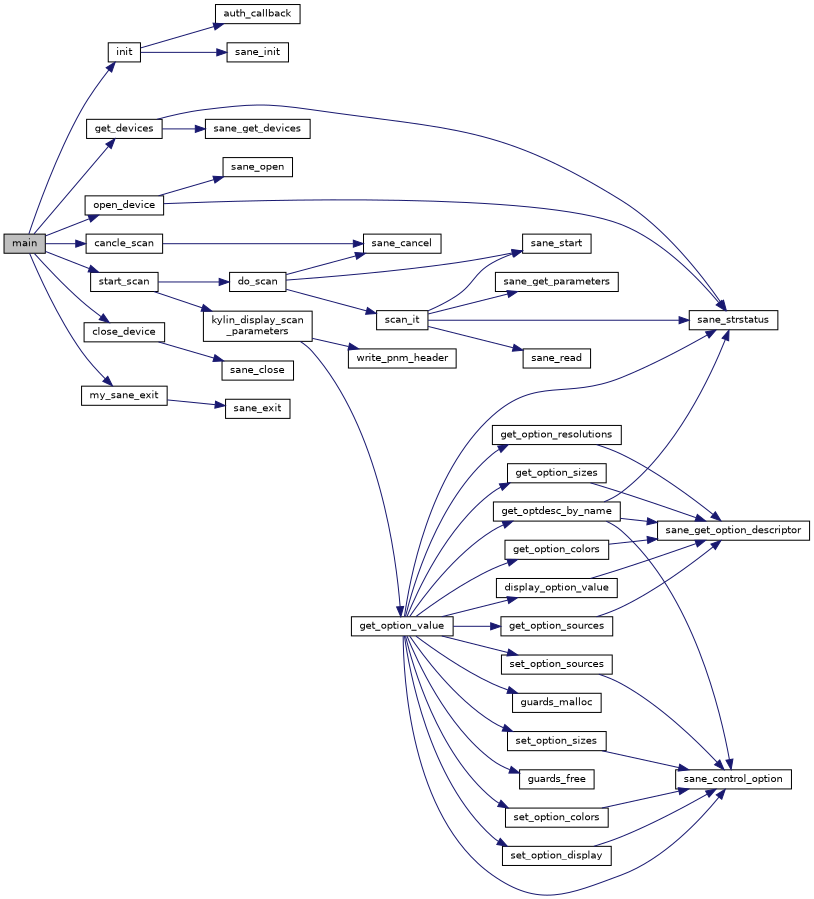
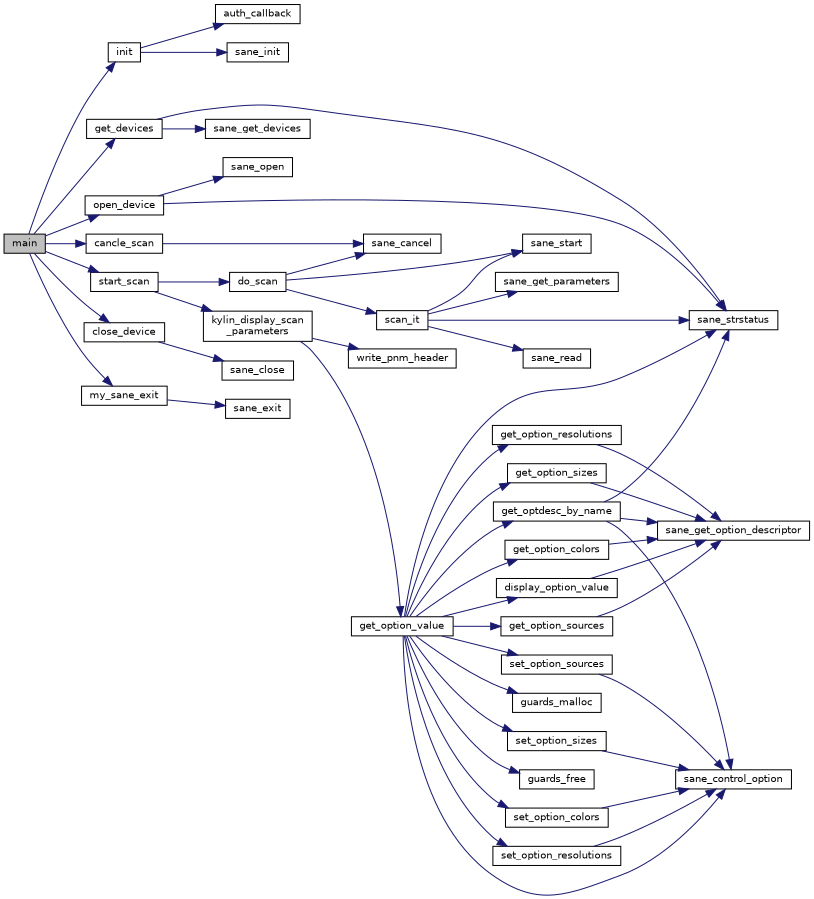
node "set_option_display": label "set_option_display" -> "set_option_resolutions"
